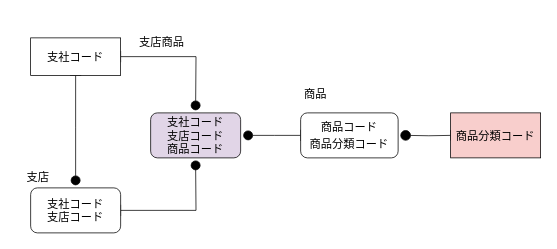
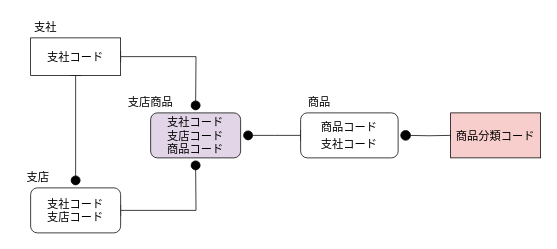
node "支社": added
node "支店商品": moved (162, 42) -> (150, 102)
node "商品": moved (315, 94) -> (319, 102)
node "商品コード 商品分類コード": label "商品コード 商品分類コード" -> "商品コード 支社コード"
